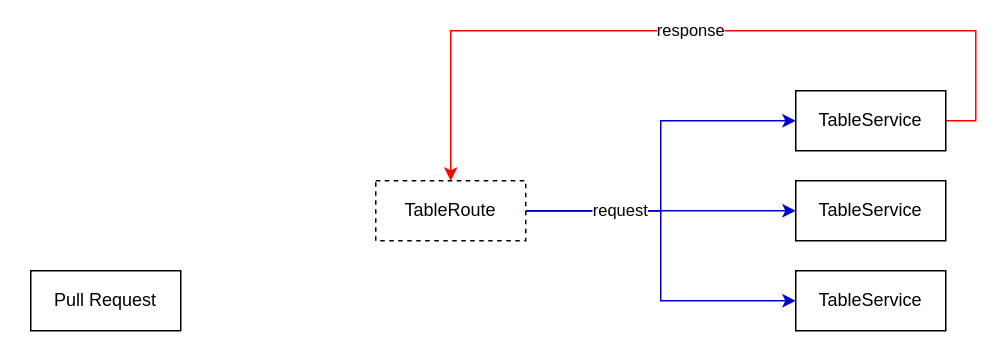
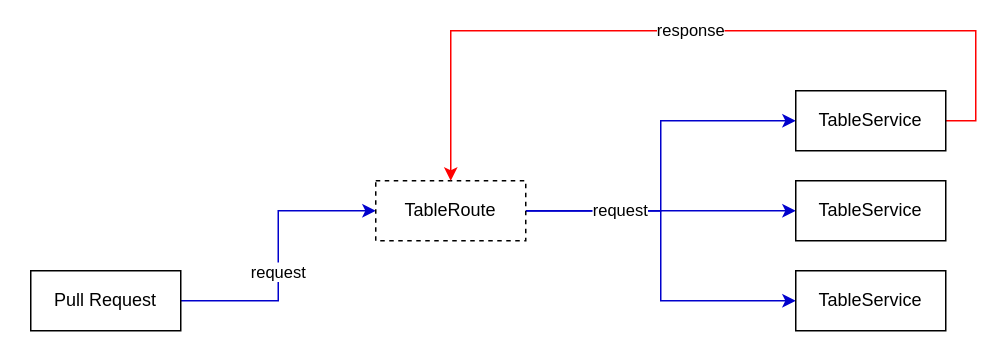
edge "Pull Request" -> "TableRoute": added, label "request"
